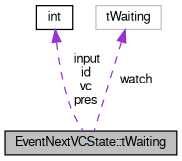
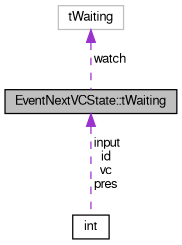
edge "EventNextVCState::tWaiting" -> "int": reversed
